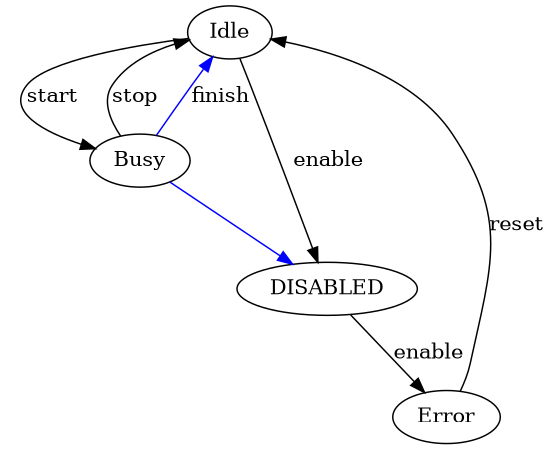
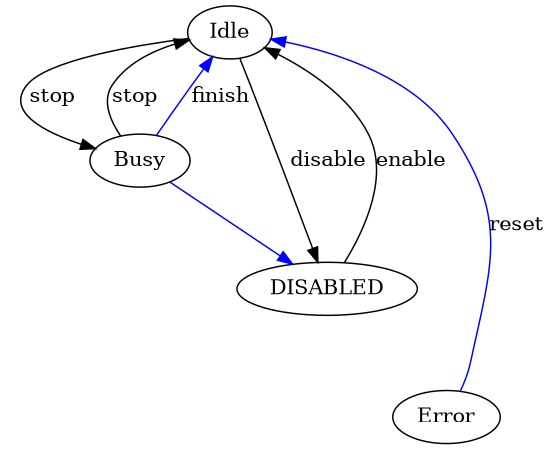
edge "Idle" -> "Busy": label "start" -> "stop"
edge "Idle" -> "DISABLED": label "enable" -> "disable"
edge "Error" -> "Idle": color black -> blue
edge "DISABLED" -> "Error": now "DISABLED" -> "Idle"
